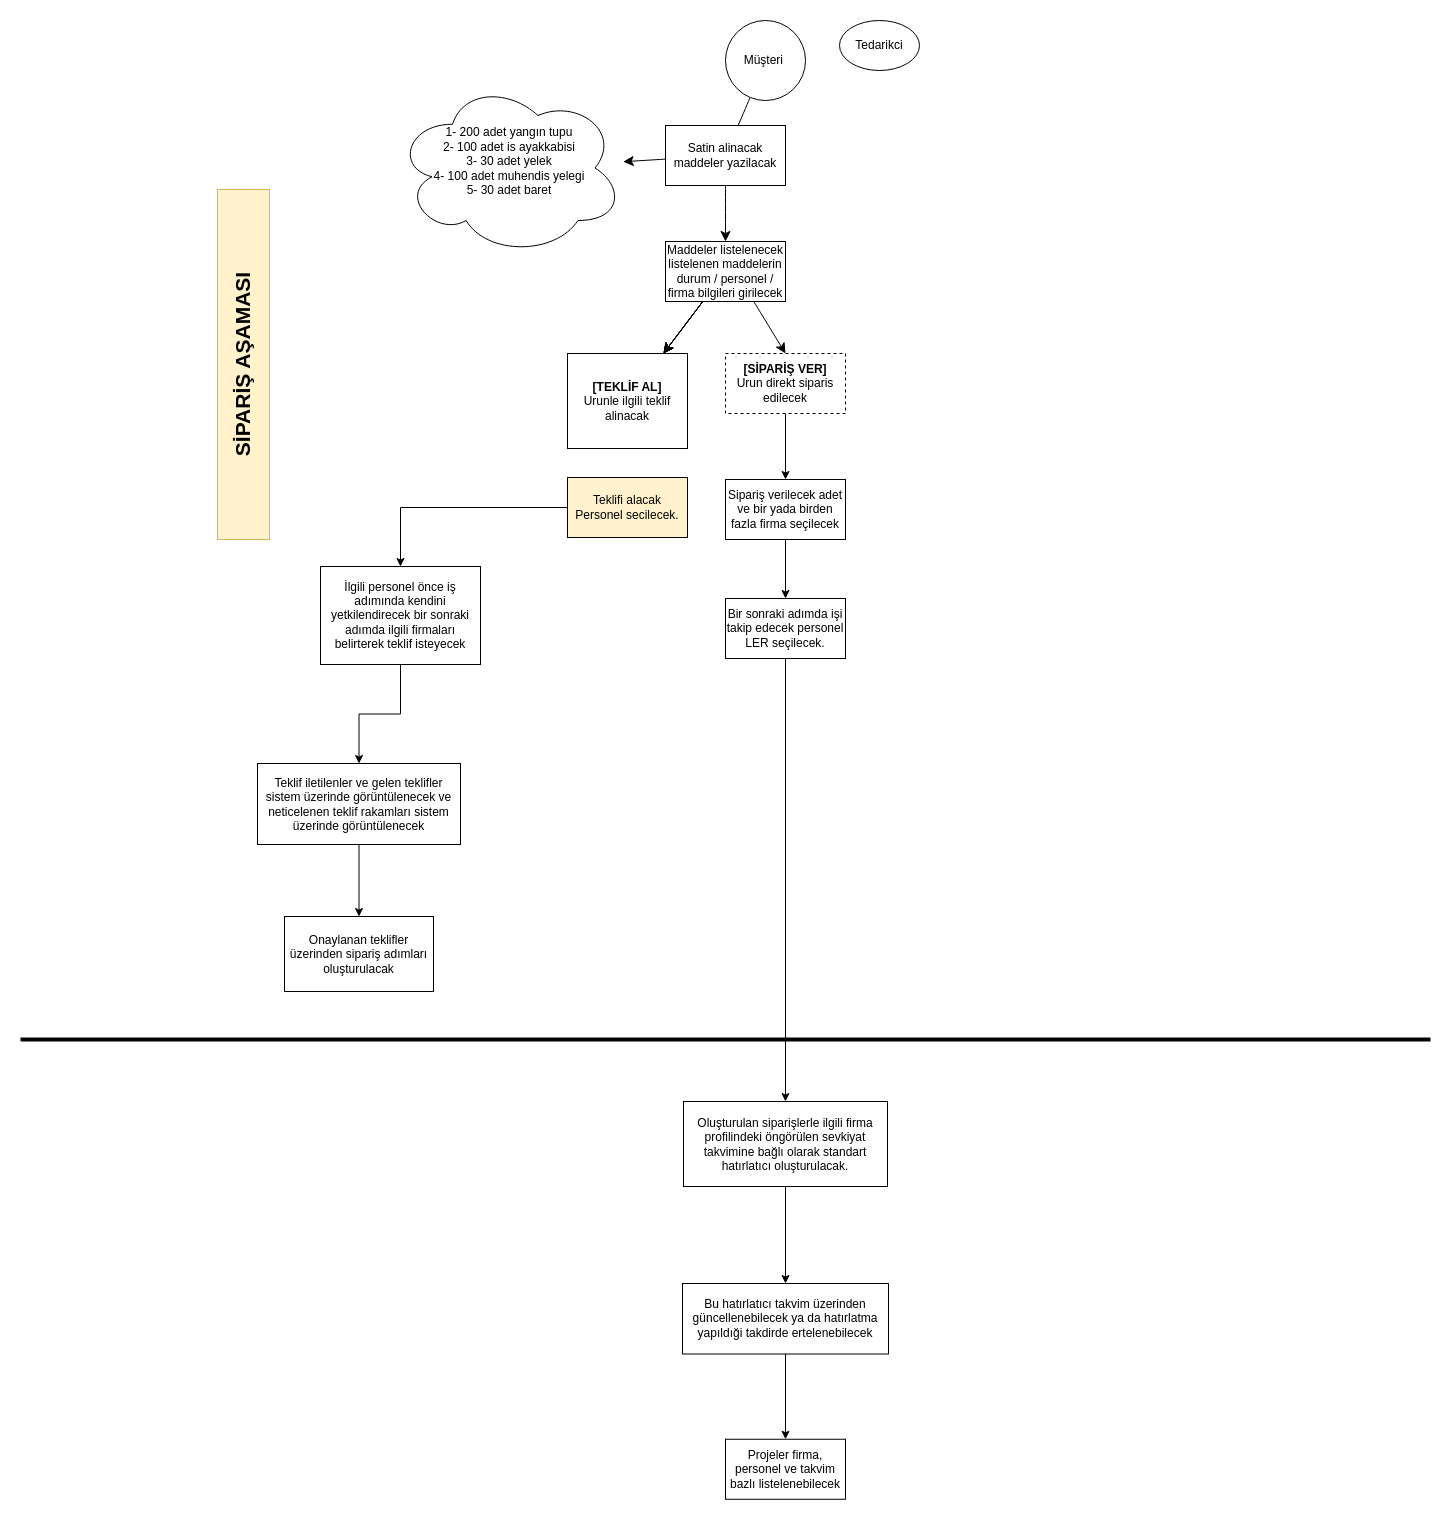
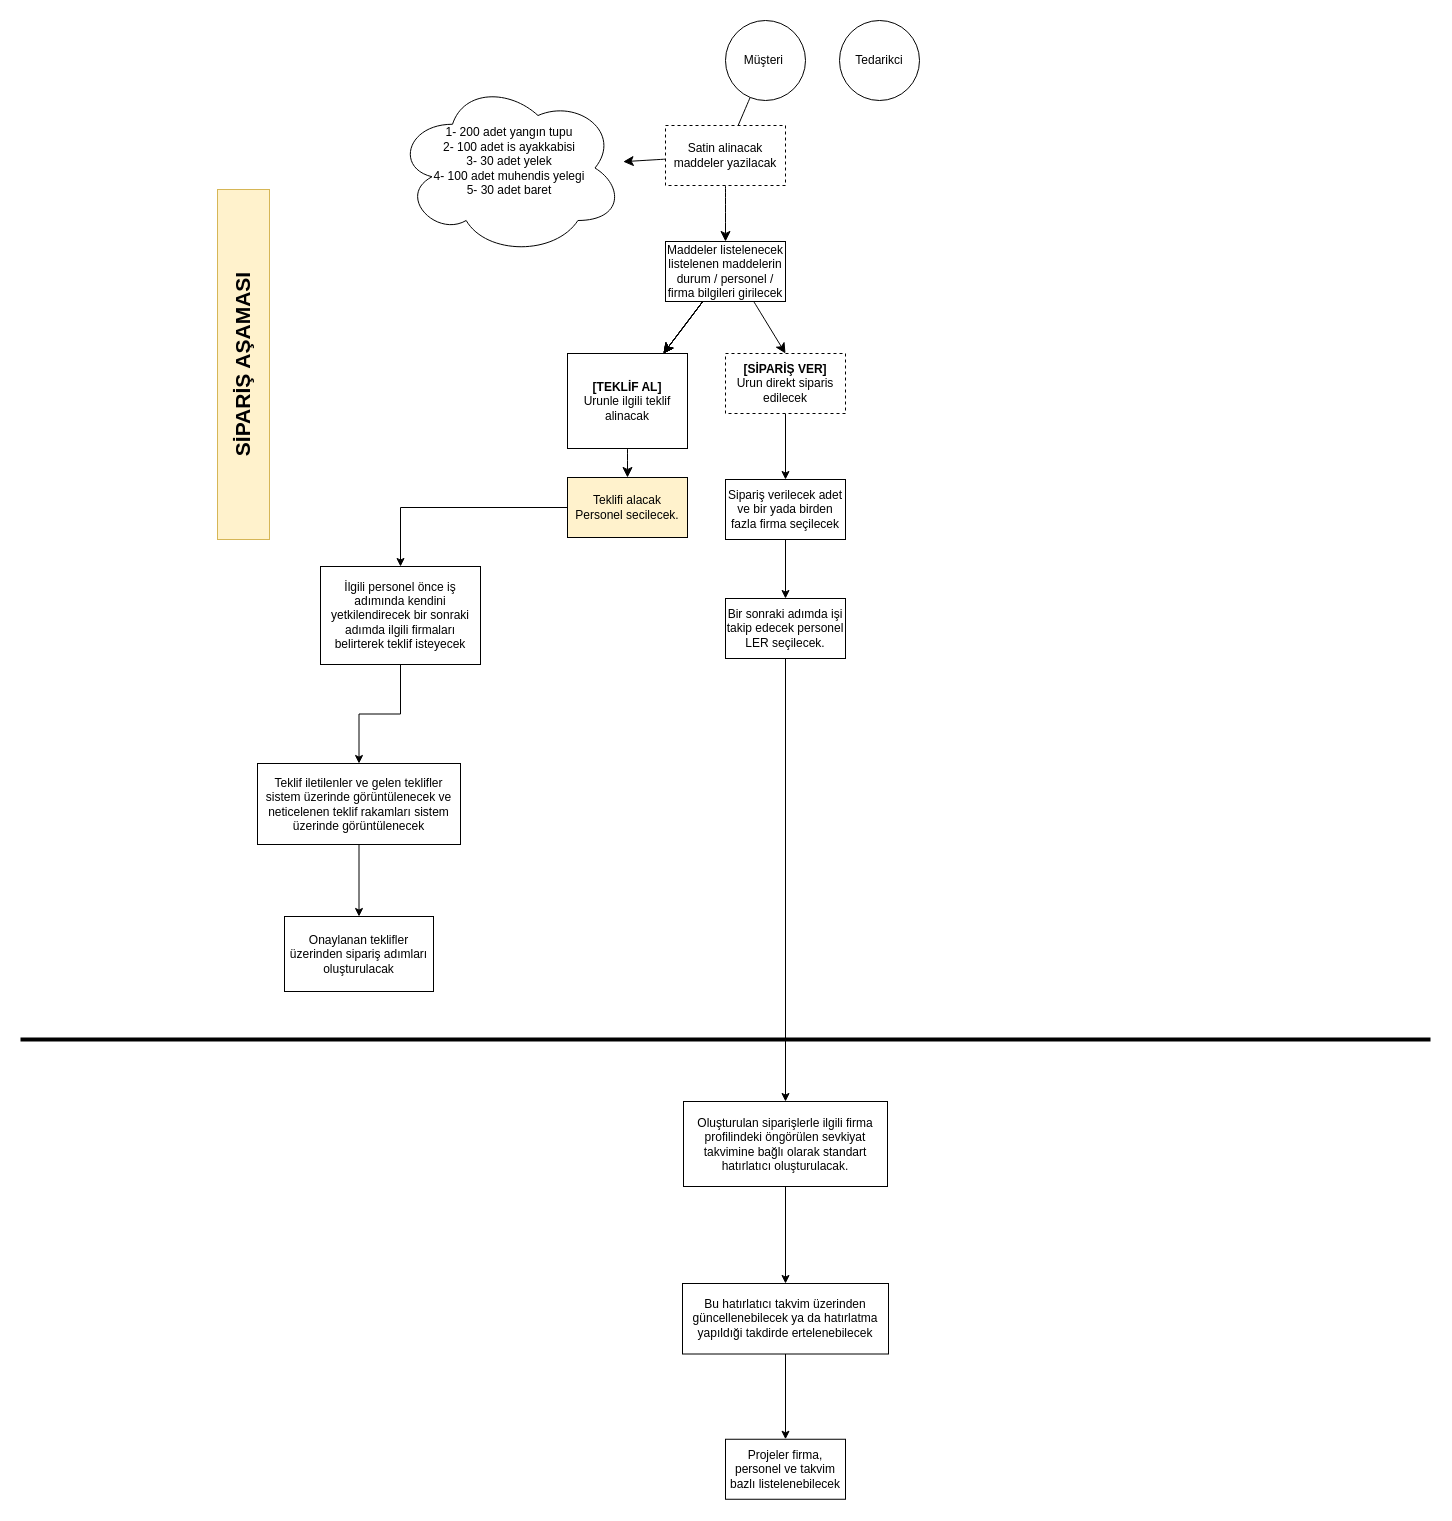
node "Tedarikci": size 80x50 -> 80x80
node "Satin alinacak maddeler yazilacak": style solid -> dashed
edge "[TEKLİF AL] Urunle ilgili teklif alinacak" -> "Teklifi alacak Personel secilecek.": added
